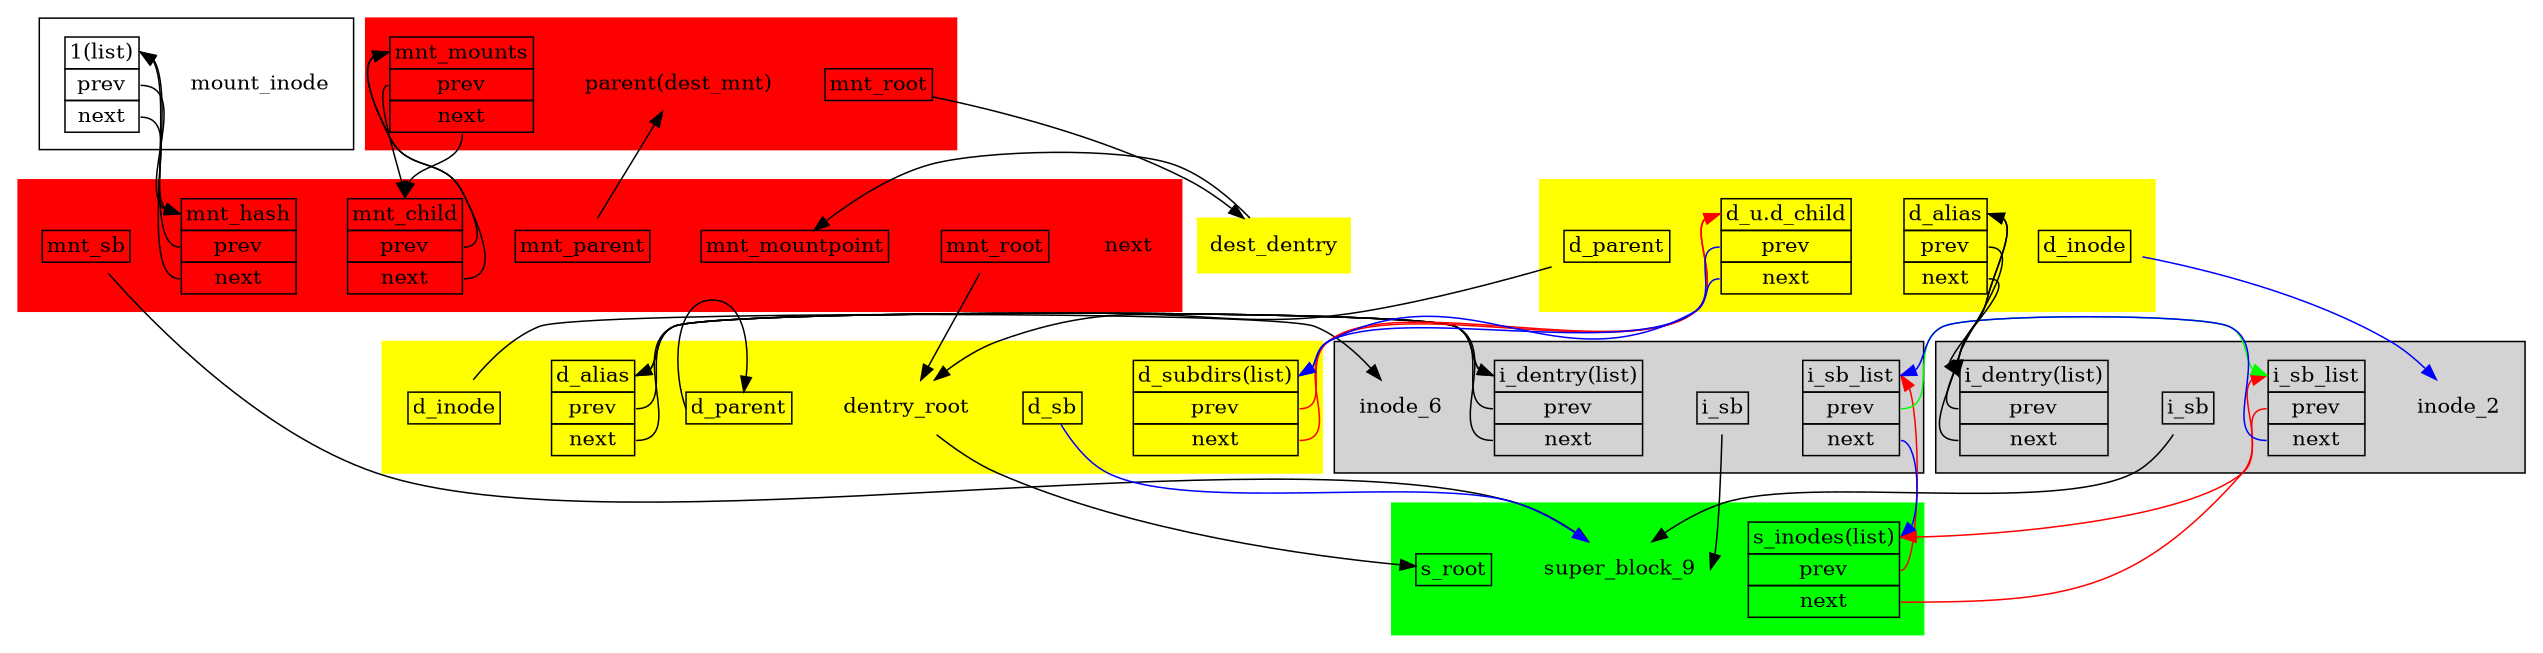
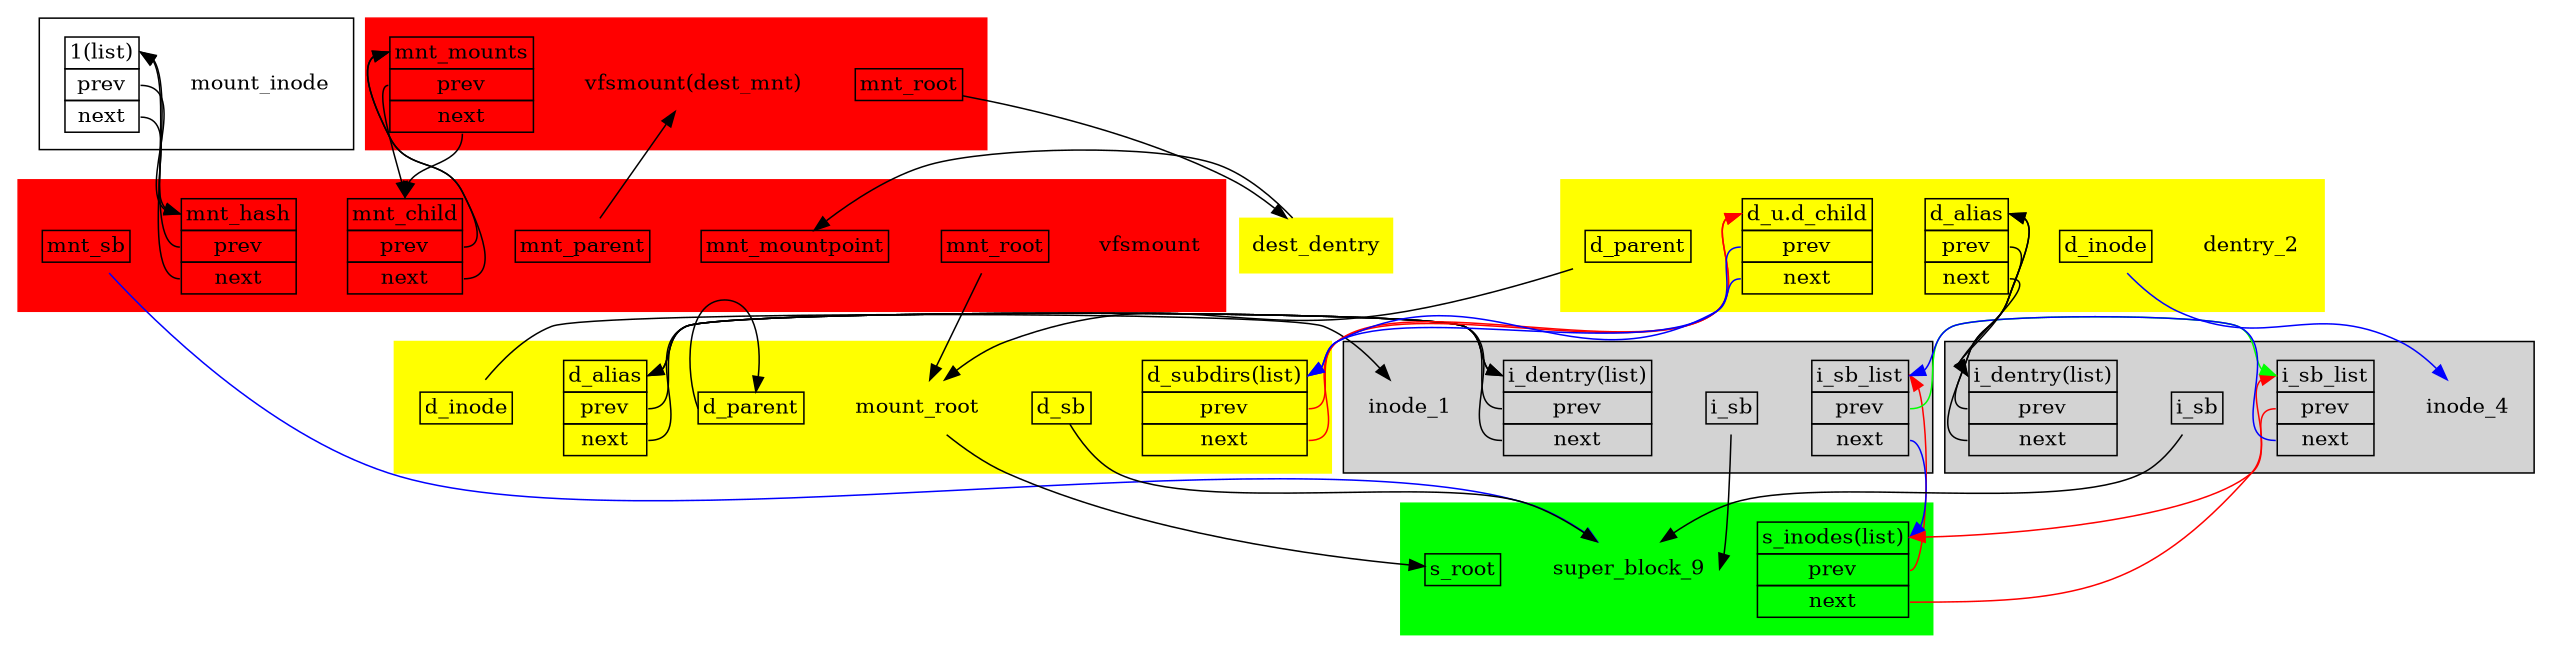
node "parent(dest_mnt)": label "parent(dest_mnt)" -> "vfsmount(dest_mnt)"
node "next": label "next" -> "vfsmount"
node "dentry_2": added
node "dentry_root": label "dentry_root" -> "mount_root"
node "inode_6": label "inode_6" -> "inode_1"
node "inode_2": label "inode_2" -> "inode_4"
edge "d_sb" -> "super_block_9": color blue -> black
edge "mnt_sb" -> "super_block_9": color black -> blue
